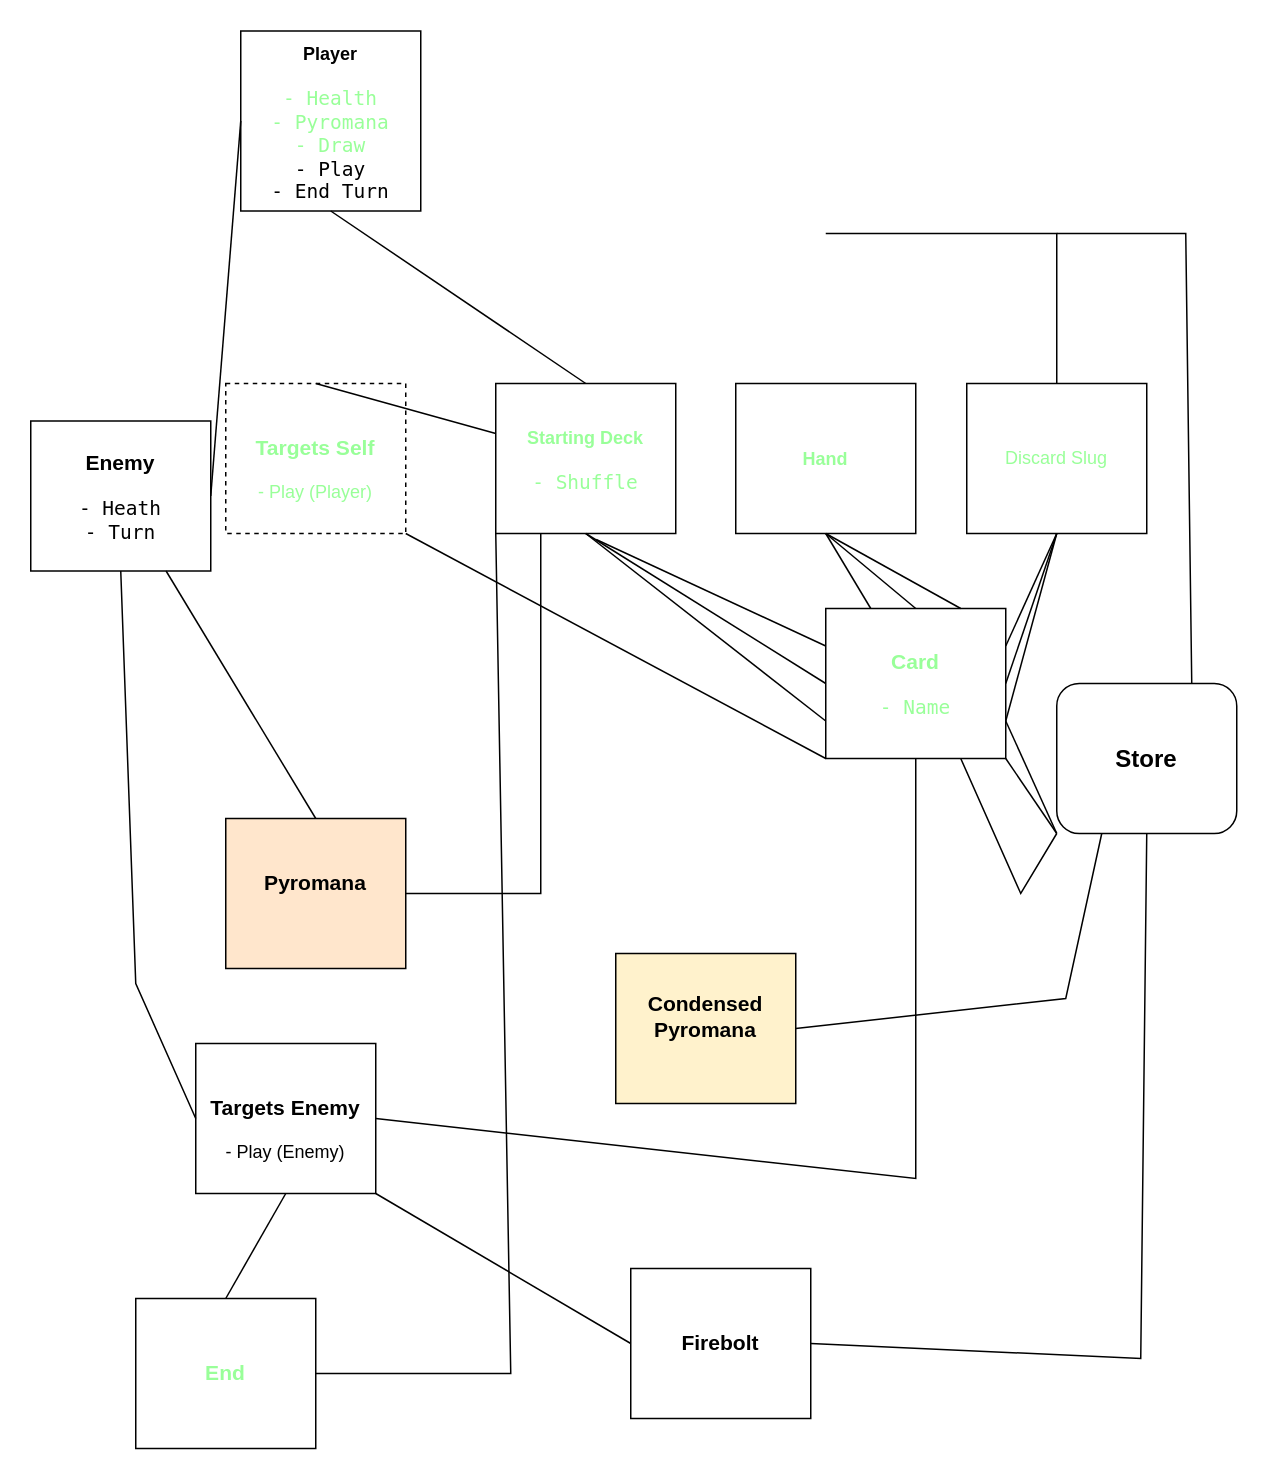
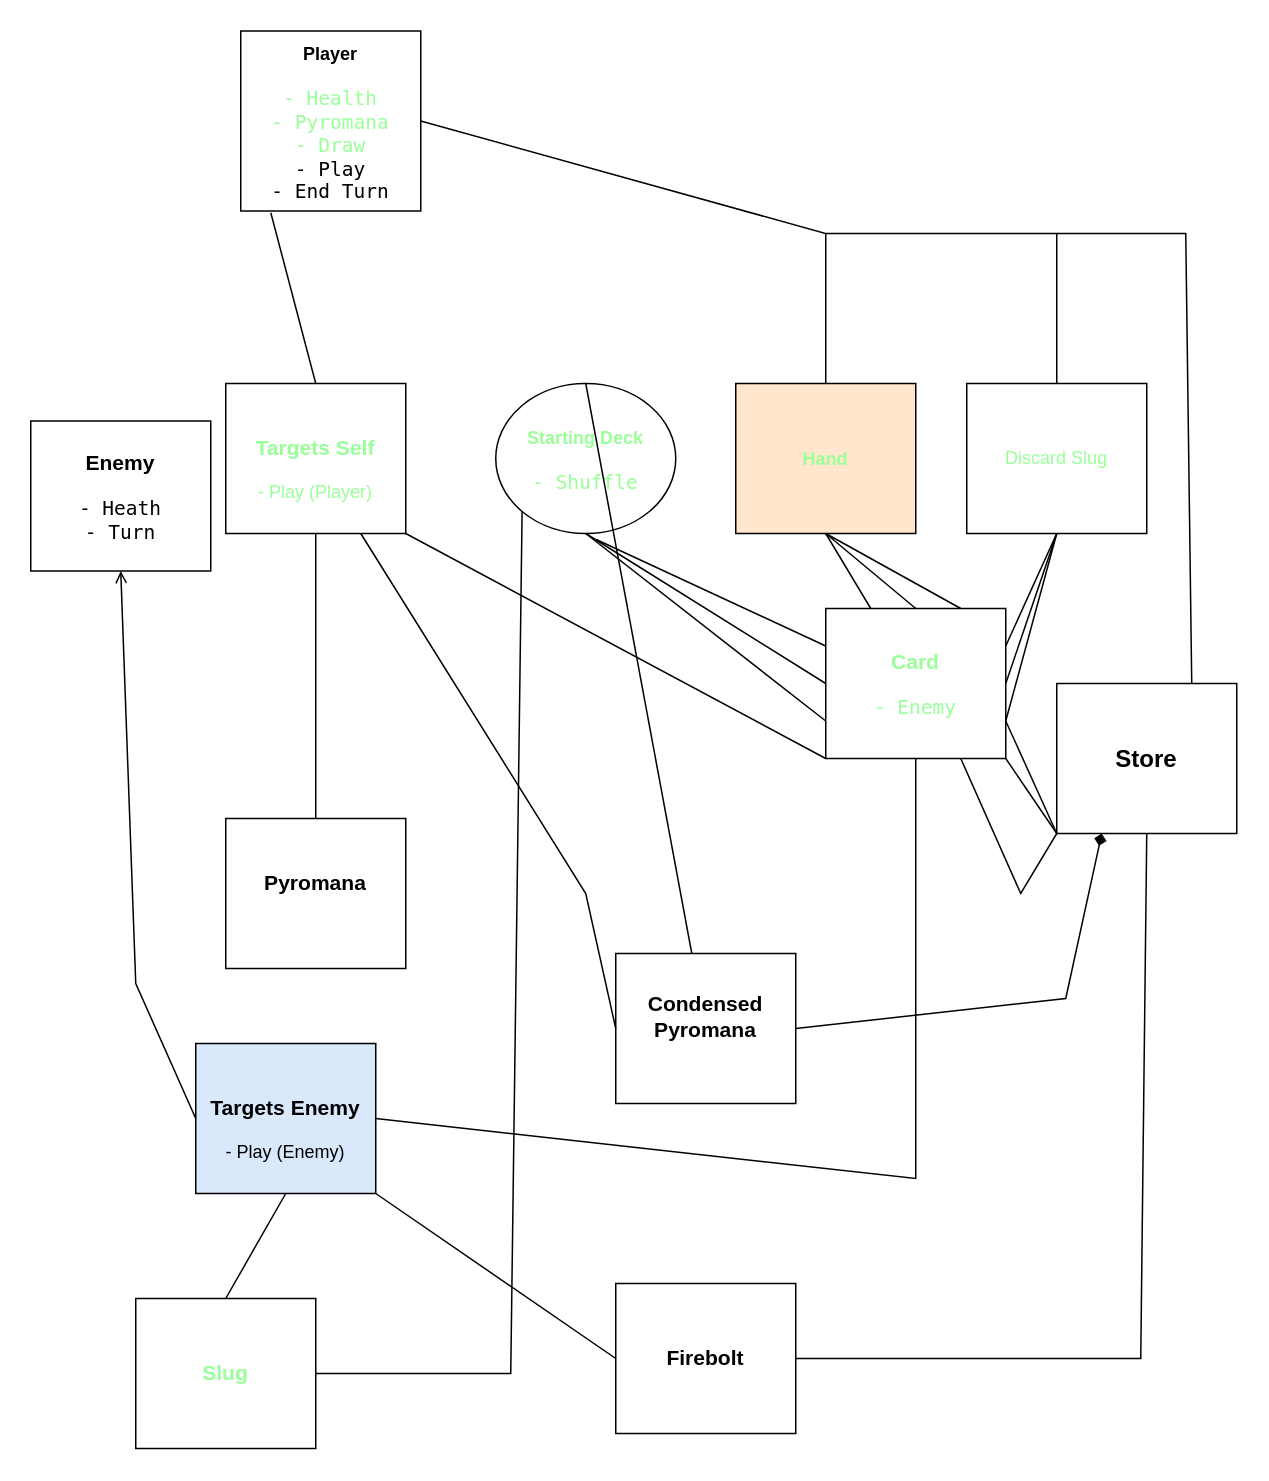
edge "Player- Health - Pyromana - Draw - Play - End Turn" -- "Hand": added
edge "Player- Health - Pyromana - Draw - Play - End Turn" -- "Starting Deck- Shuffle": now "Condensed Pyromana" -- "Starting Deck- Shuffle"
edge "Player- Health - Pyromana - Draw - Play - End Turn" -- "Enemy - Heath - Turn": removed
edge "Targets Self - Play (Player)" -- "Starting Deck- Shuffle": now "Targets Self - Play (Player)" -- "Player- Health - Pyromana - Draw - Play - End Turn"
node "Targets Self - Play (Player)": style dashed -> solid
node "Starting Deck- Shuffle": shape rectangle -> ellipse
node "Hand": fillcolor #ffffff -> #ffe6cc
edge "Enemy - Heath - Turn" -- "Targets Enemy - Play (Enemy)": arrowhead none -> open
edge "Targets Self - Play (Player)" -- "Condensed Pyromana": added
edge "Starting Deck- Shuffle" -- "Pyromana": removed
node "Card - Name": label "Card - Name" -> "Card - Enemy"
edge "Enemy - Heath - Turn" -- "Pyromana": now "Targets Self - Play (Player)" -- "Pyromana"
node "Store": shape rounded rectangle -> rectangle
edge "Store" -- "Condensed Pyromana": arrowhead none -> diamond
node "Pyromana": fillcolor #ffe6cc -> #ffffff
node "Condensed Pyromana": fillcolor #fff2cc -> #ffffff
node "Targets Enemy - Play (Enemy)": fillcolor #ffffff -> #dae8fc
node "Firebolt": moved (721, 1343) -> (706, 1358)
node "End": label "End" -> "Slug"
